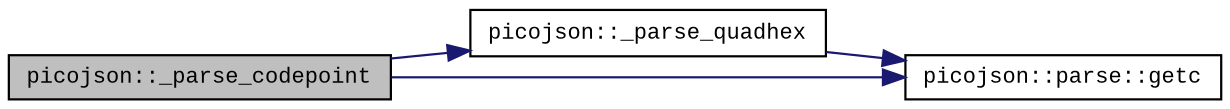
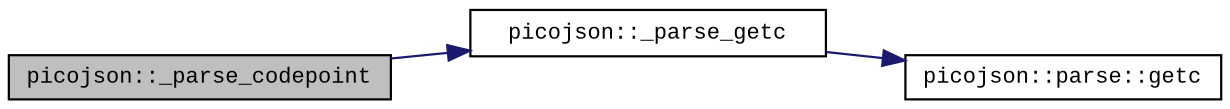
node "picojson::_parse_quadhex": label "picojson::_parse_quadhex" -> "picojson::_parse_getc"
edge "picojson::_parse_codepoint" -> "picojson::parse::getc": removed
